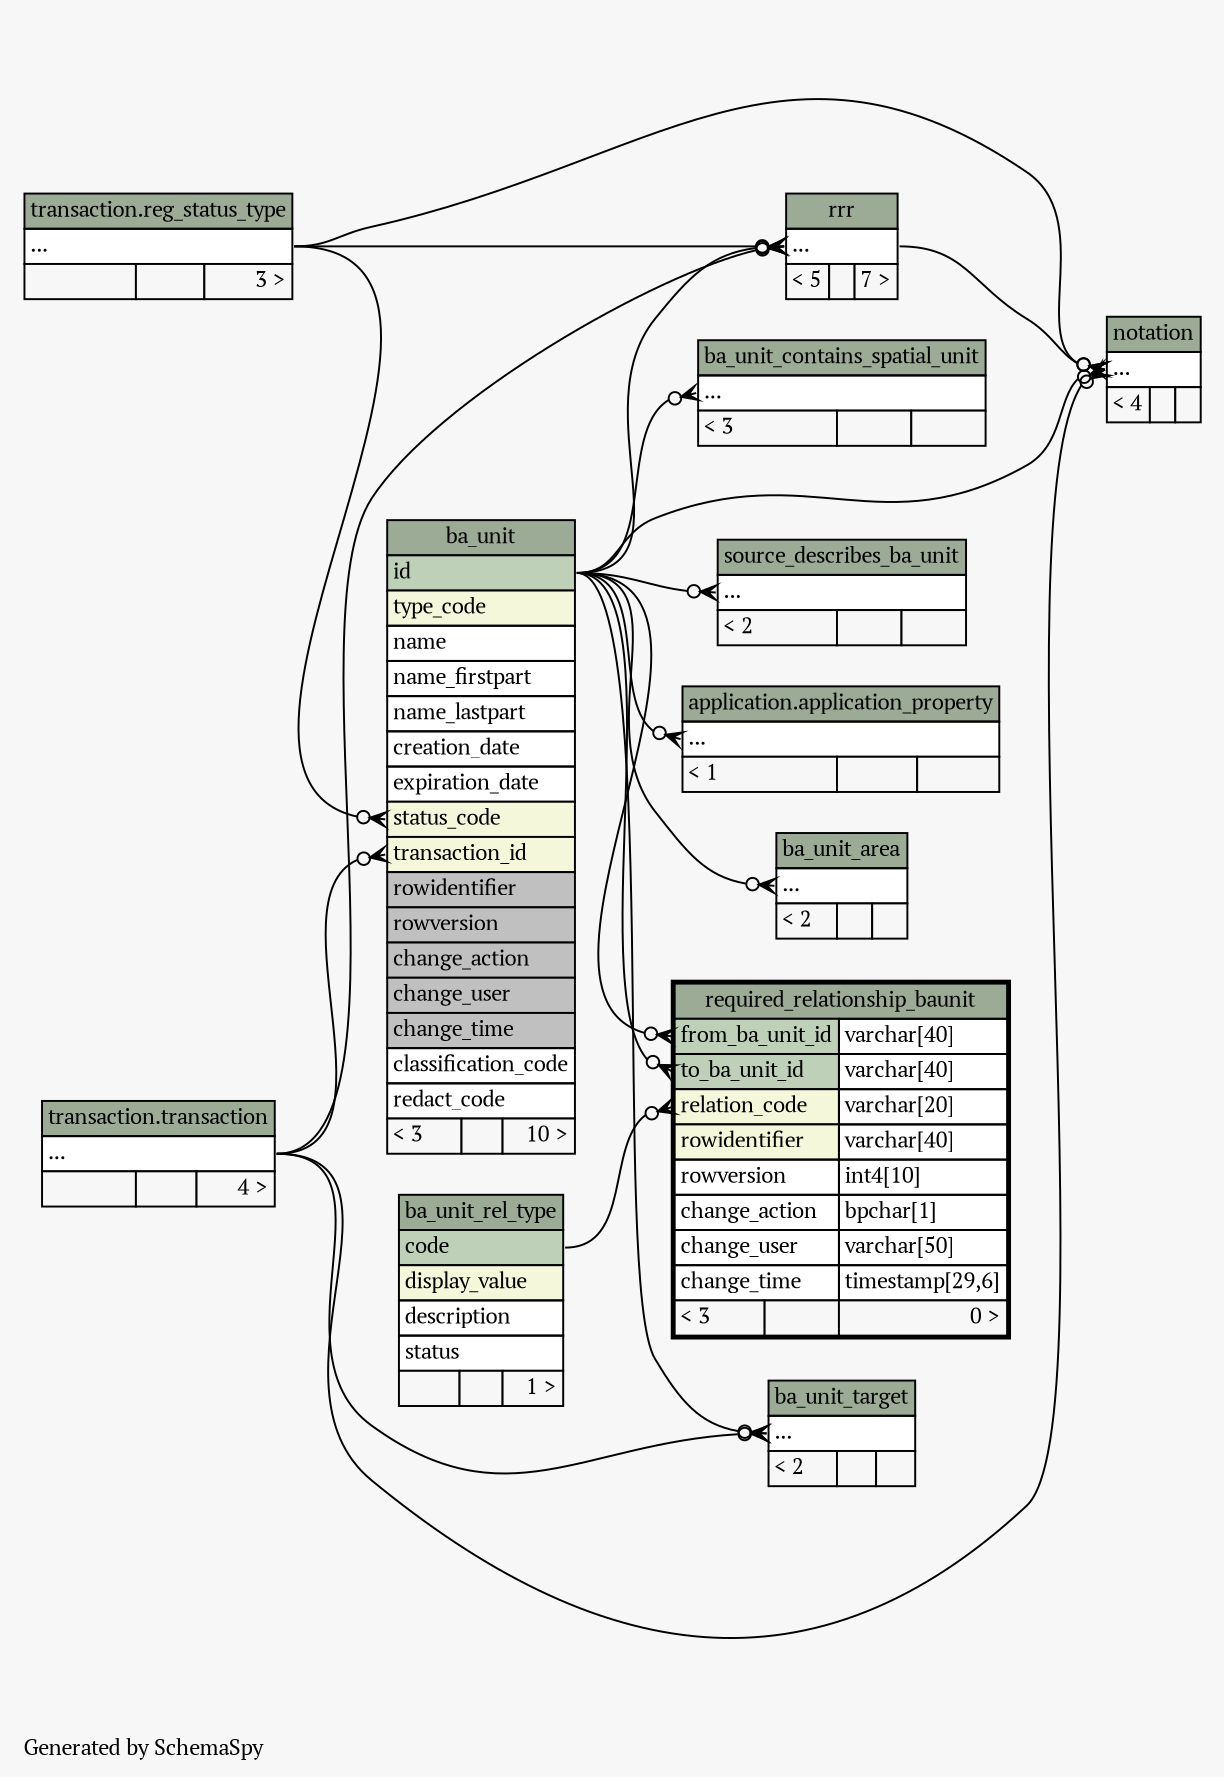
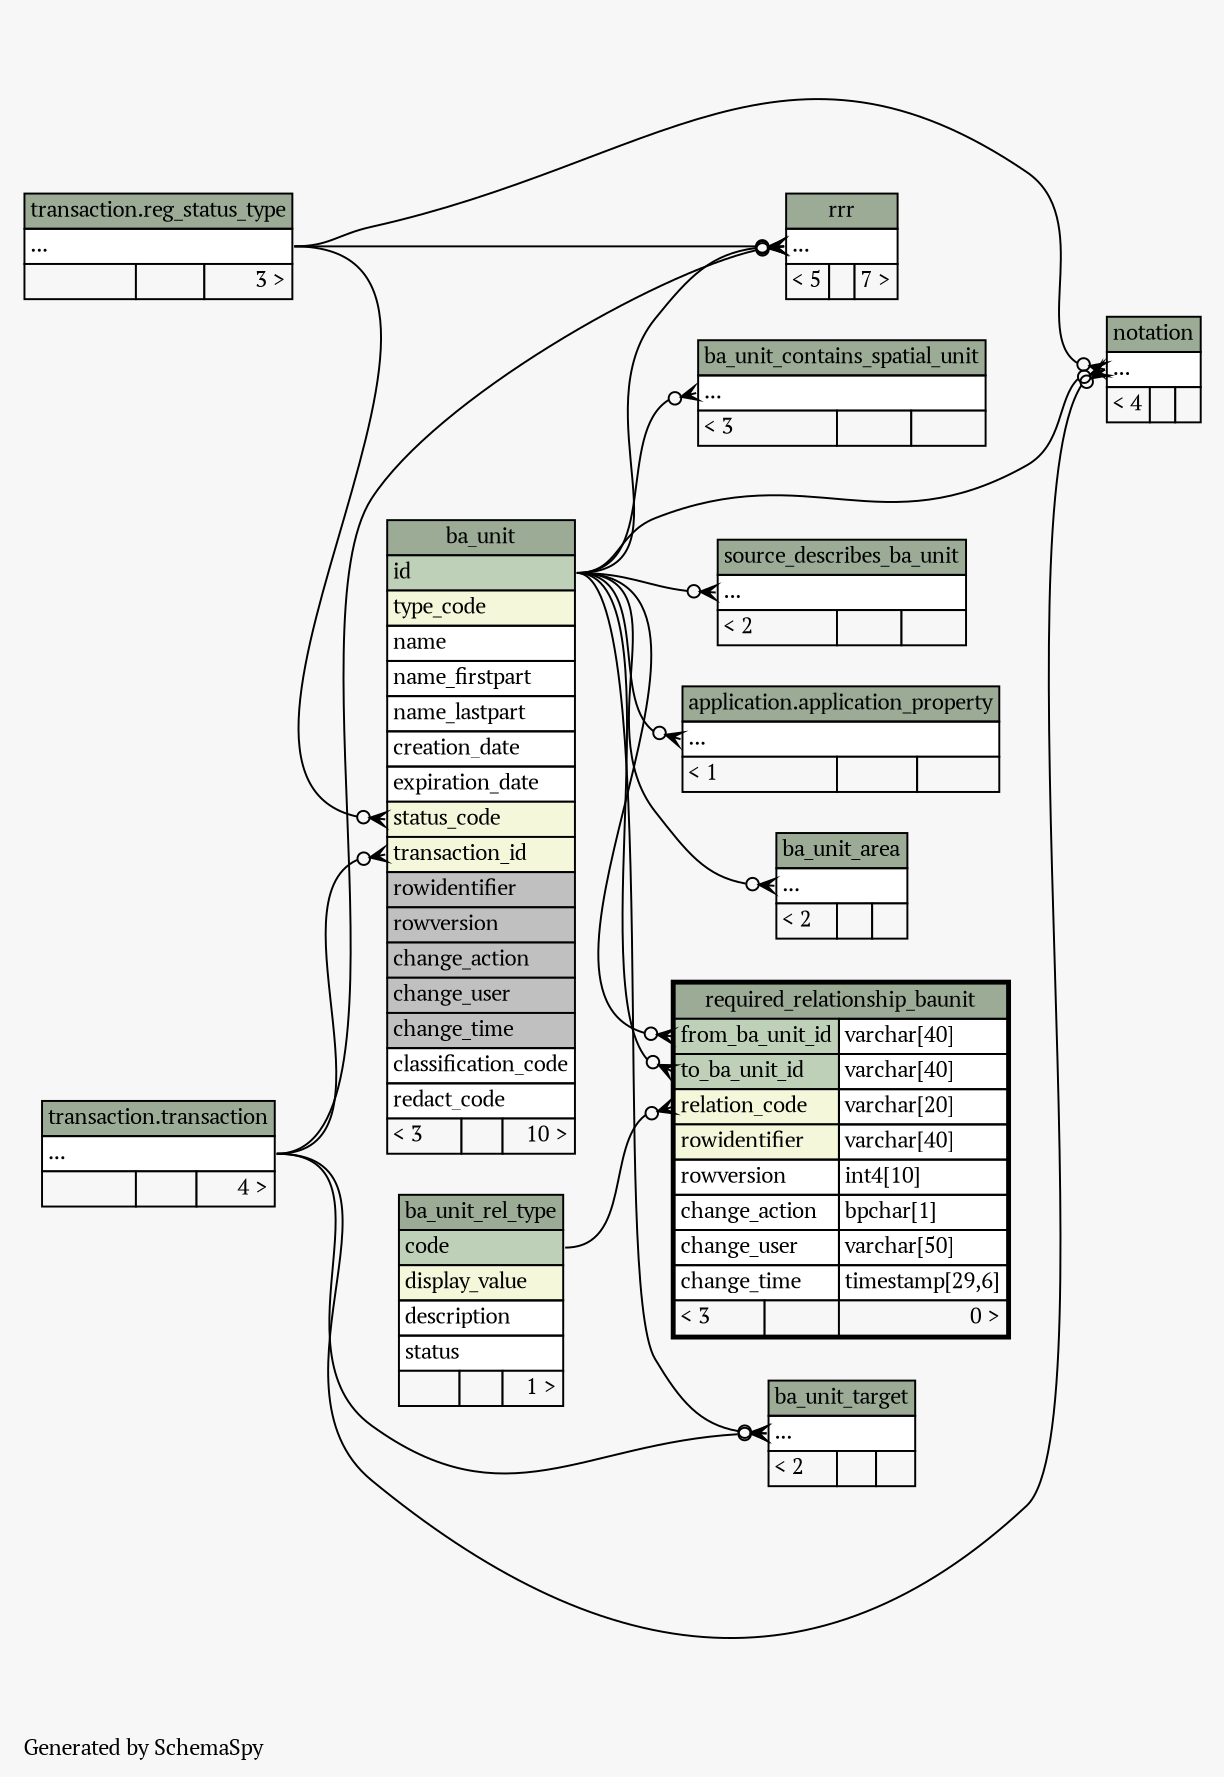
edge "rrr" -> "notation": removed
